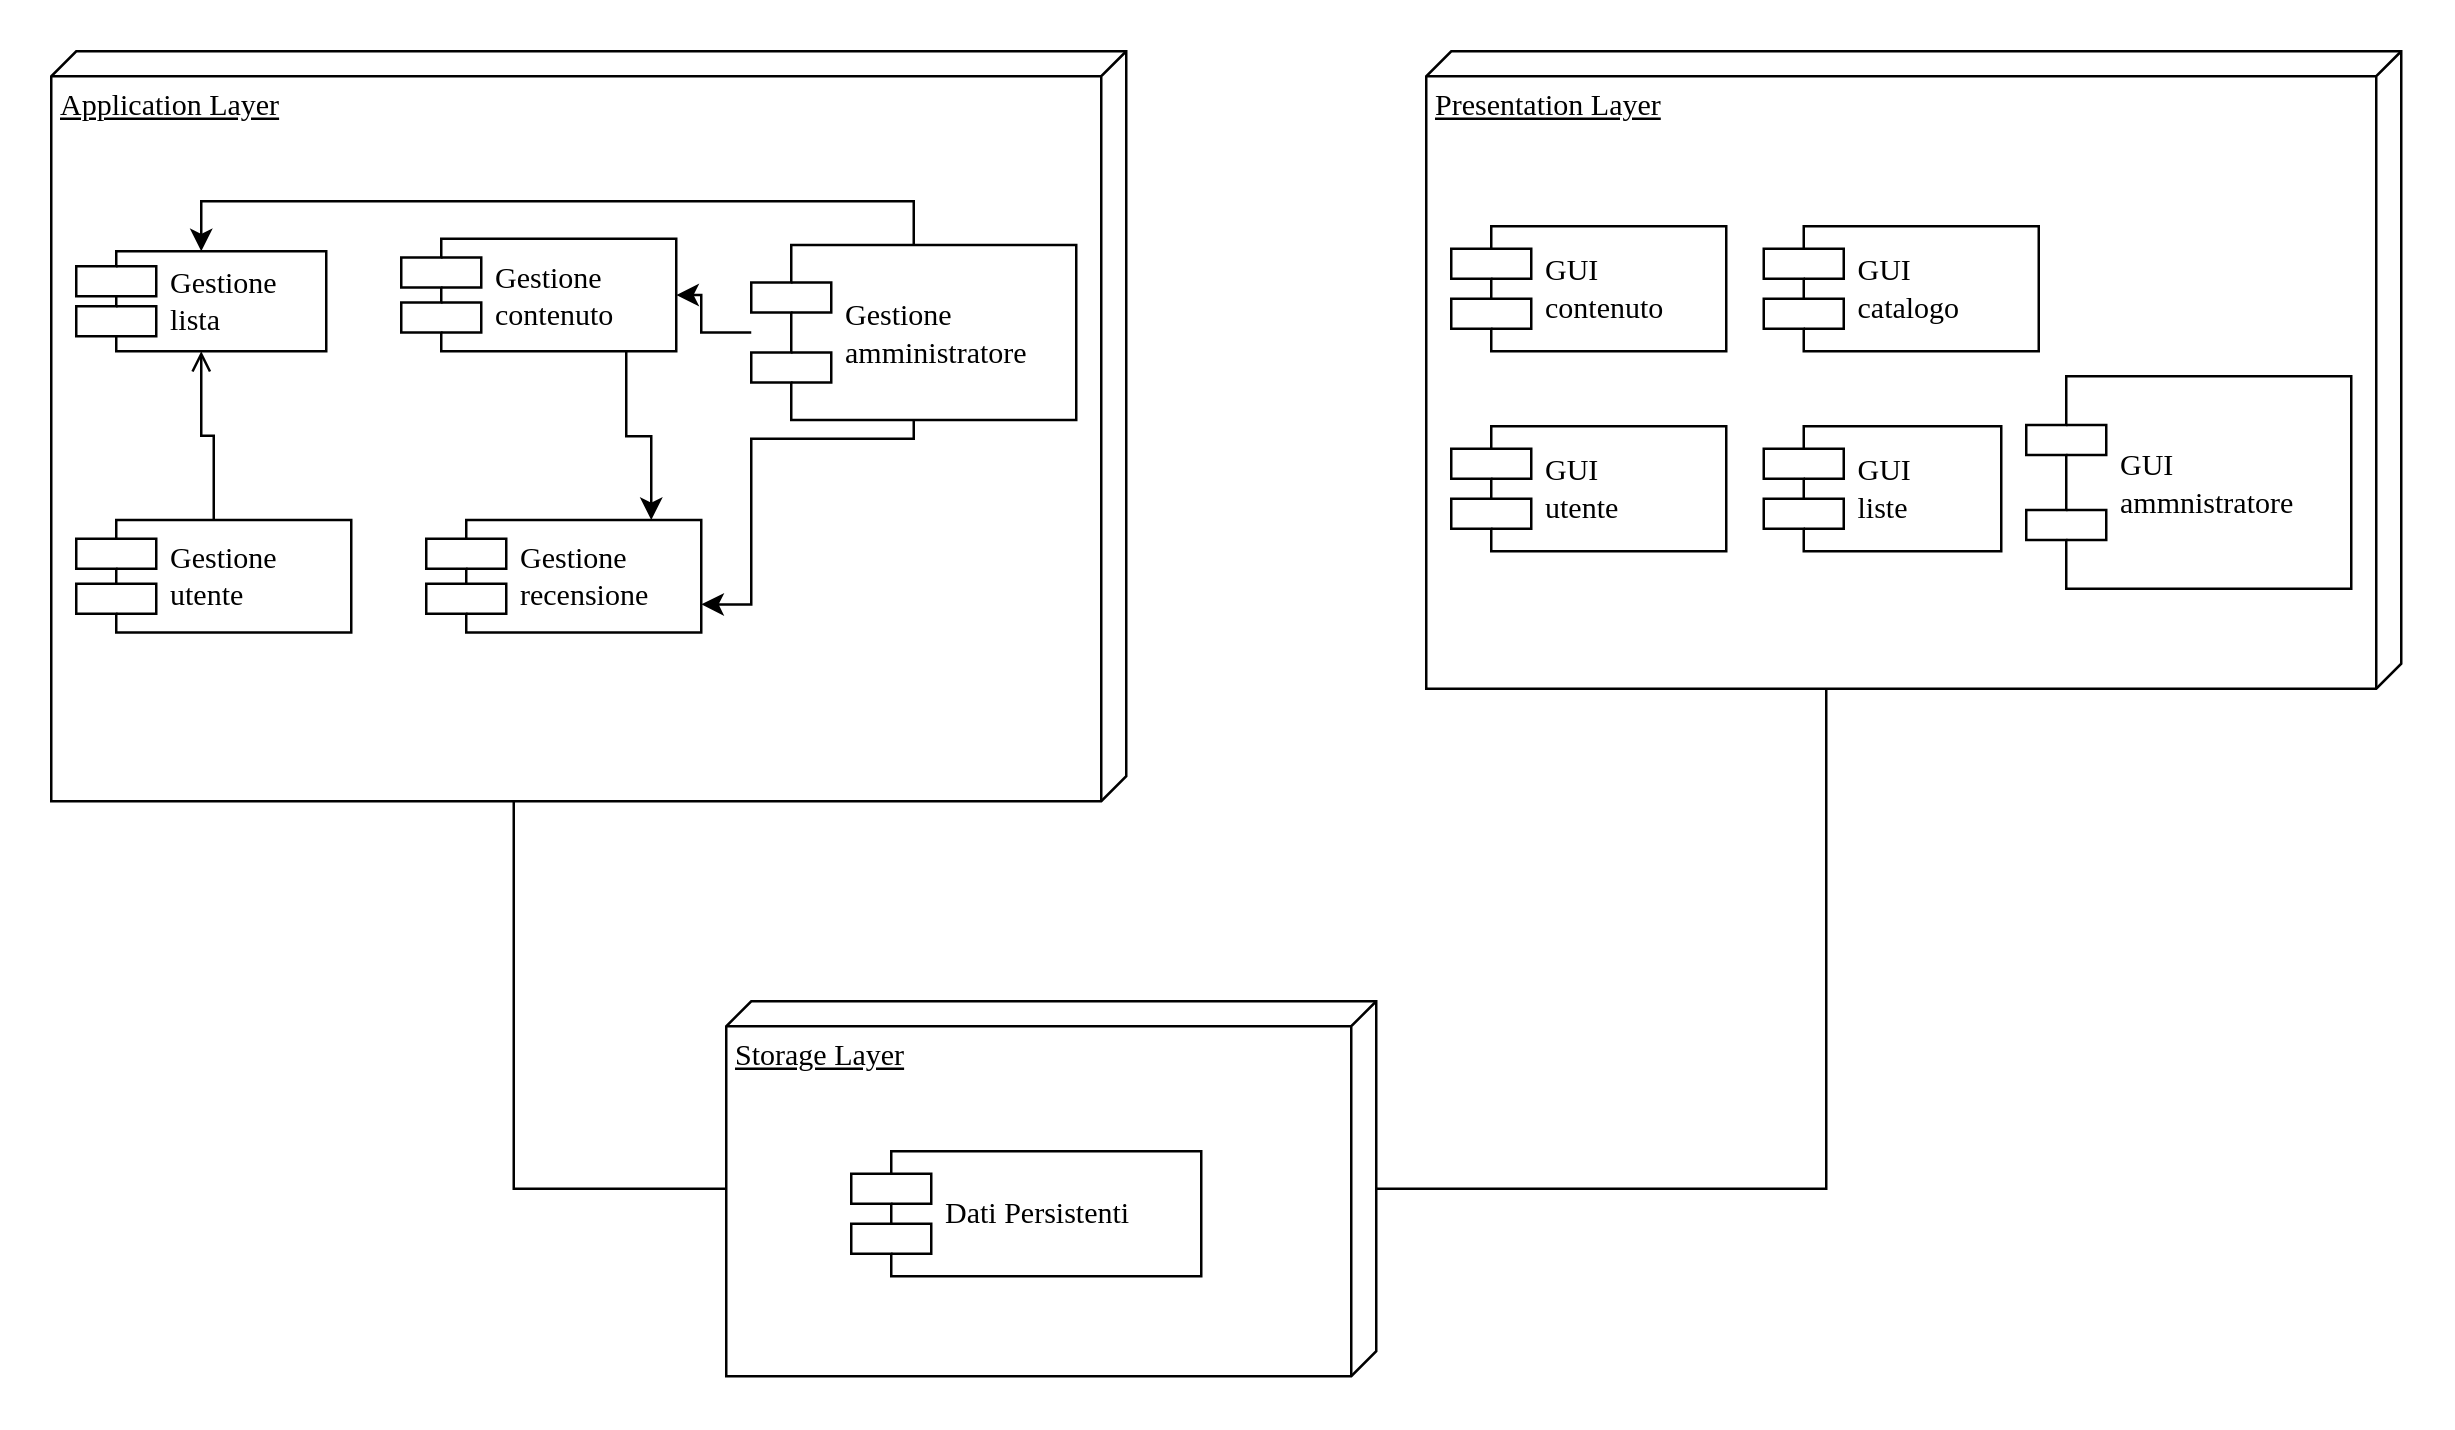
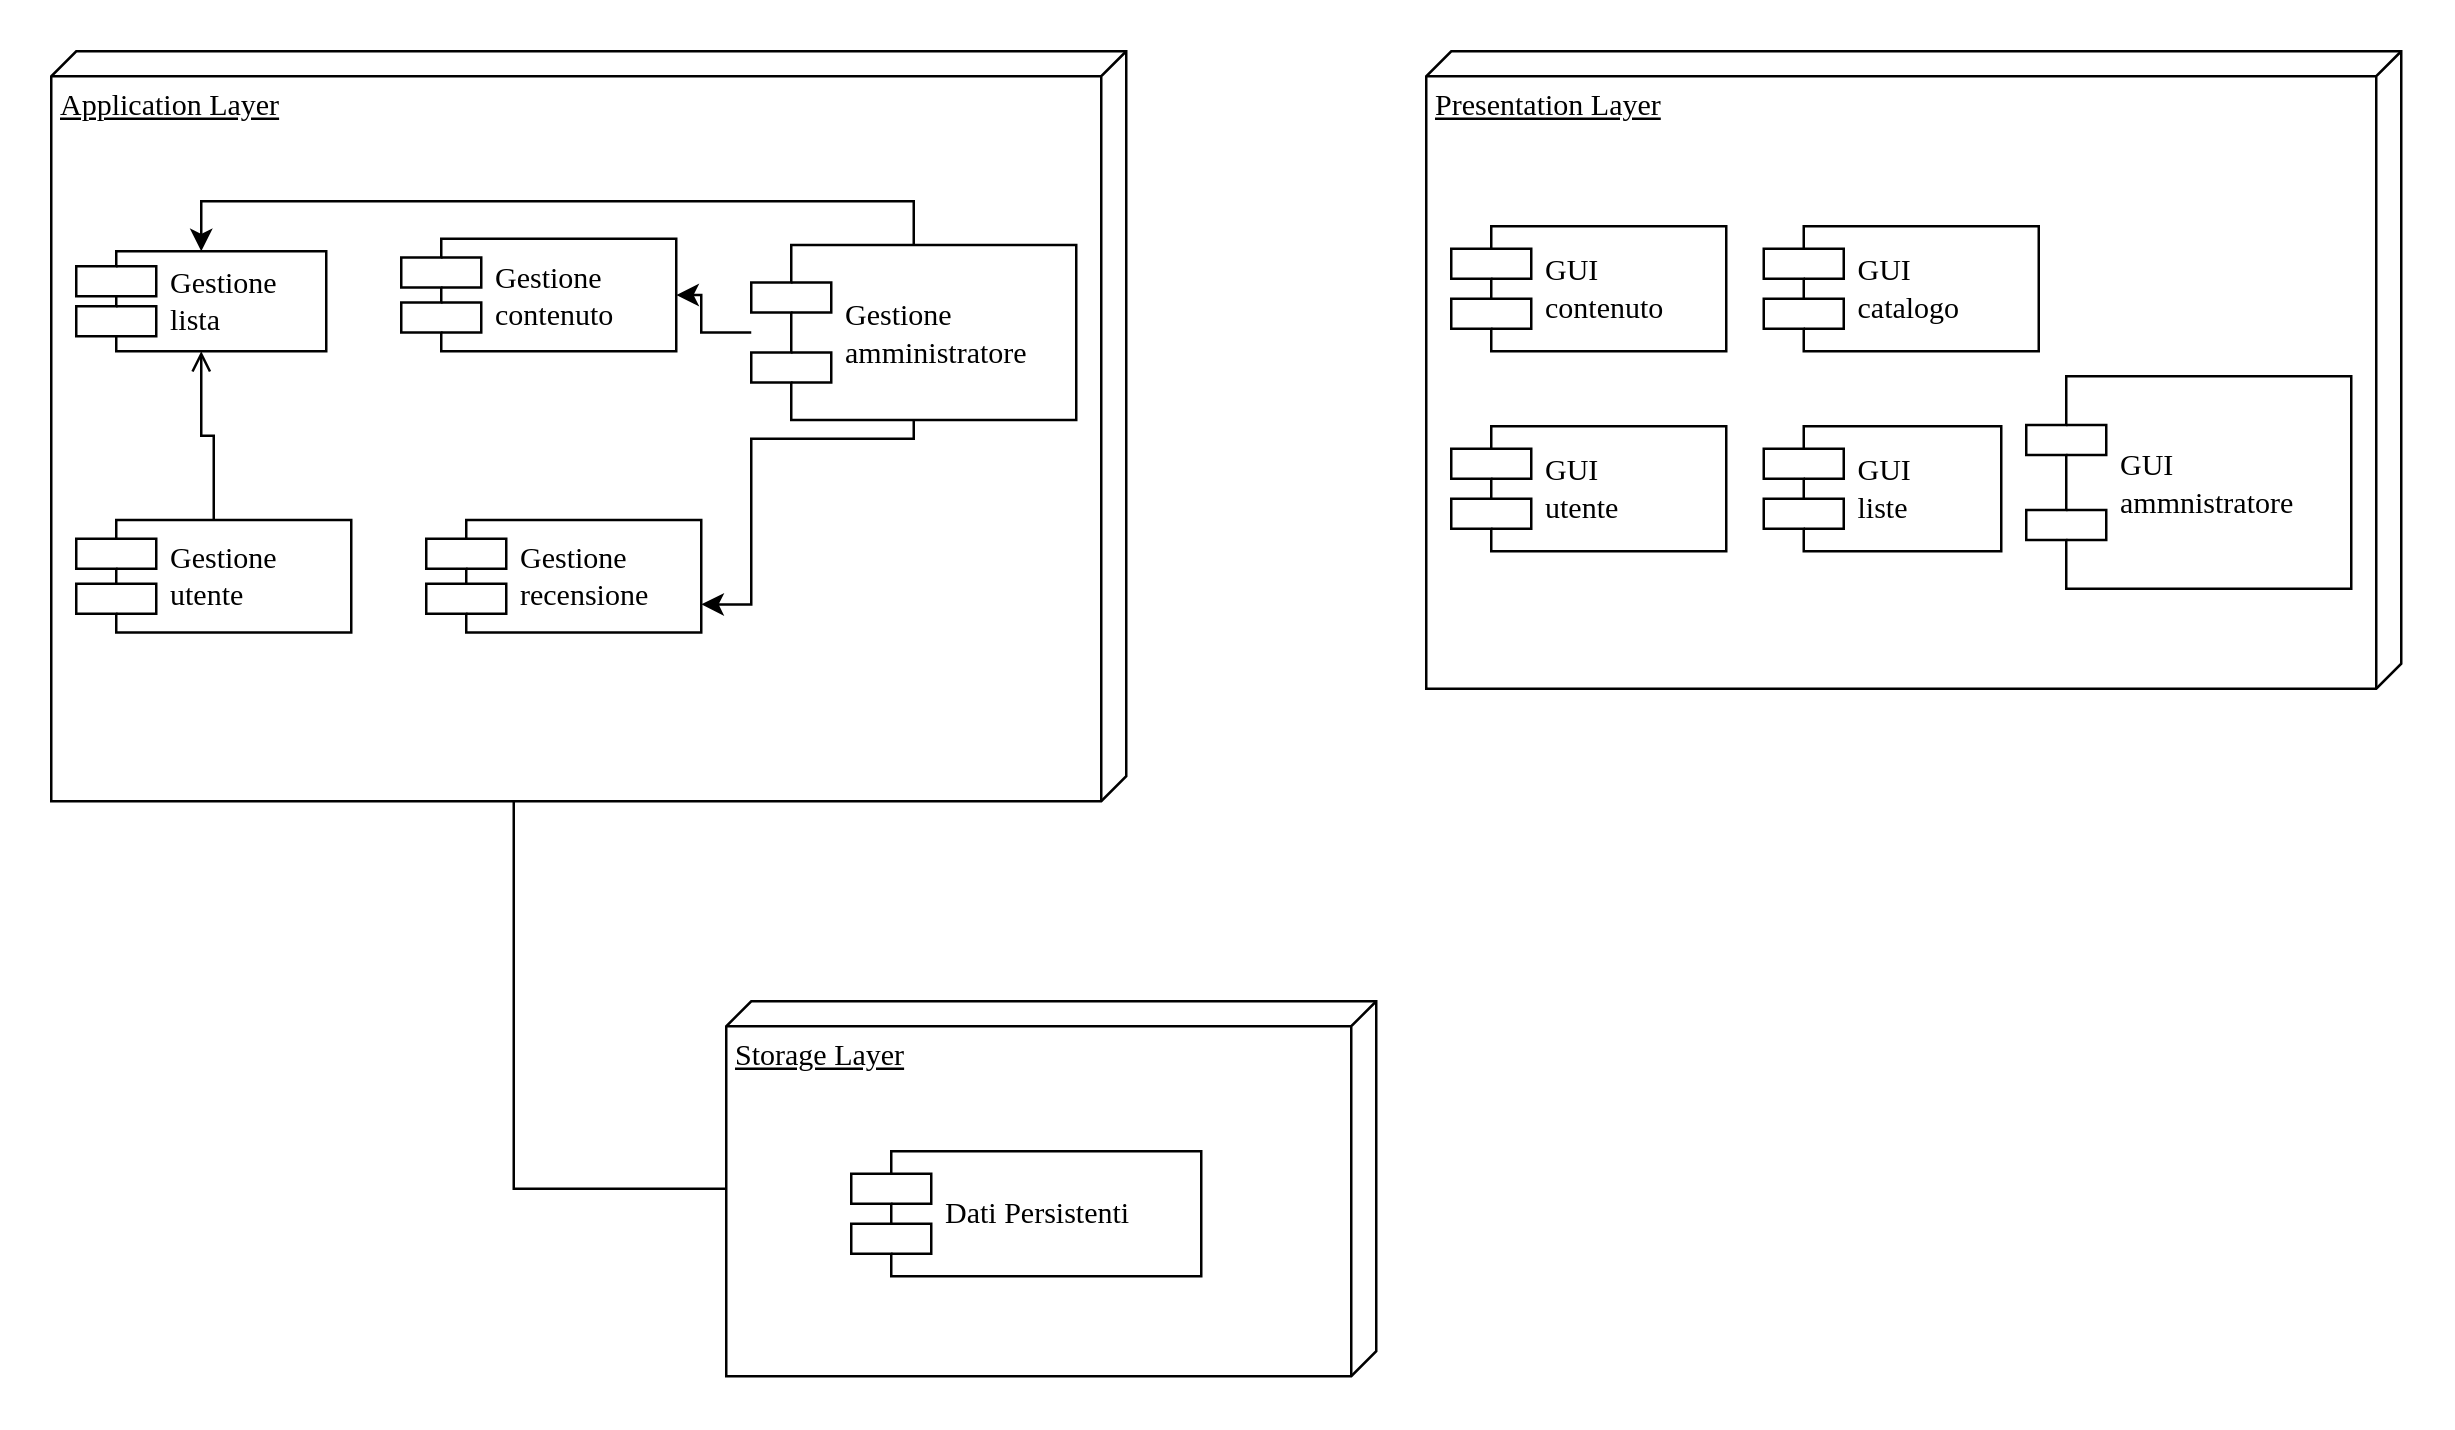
edge "Gestione contenuto" -> "Gestione recensione": removed
edge "Presentation Layer" -- "Storage Layer": removed
